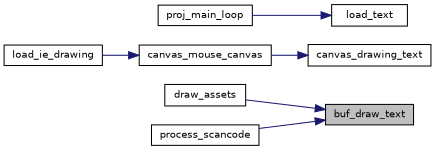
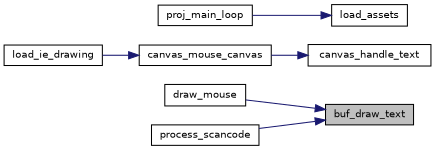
node "load_text": label "load_text" -> "load_assets"
node "canvas_drawing_text": label "canvas_drawing_text" -> "canvas_handle_text"
node "draw_assets": label "draw_assets" -> "draw_mouse"
